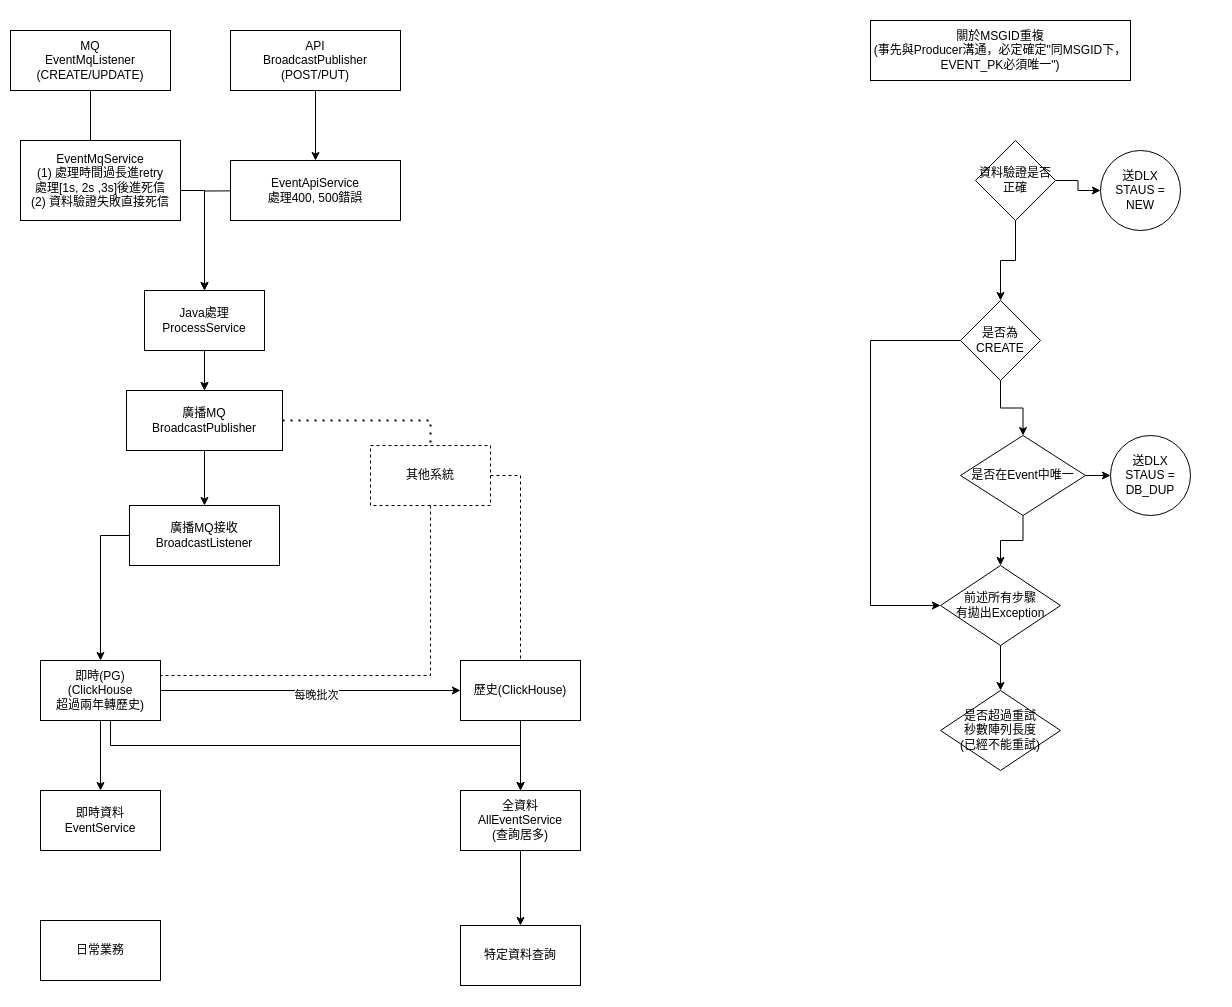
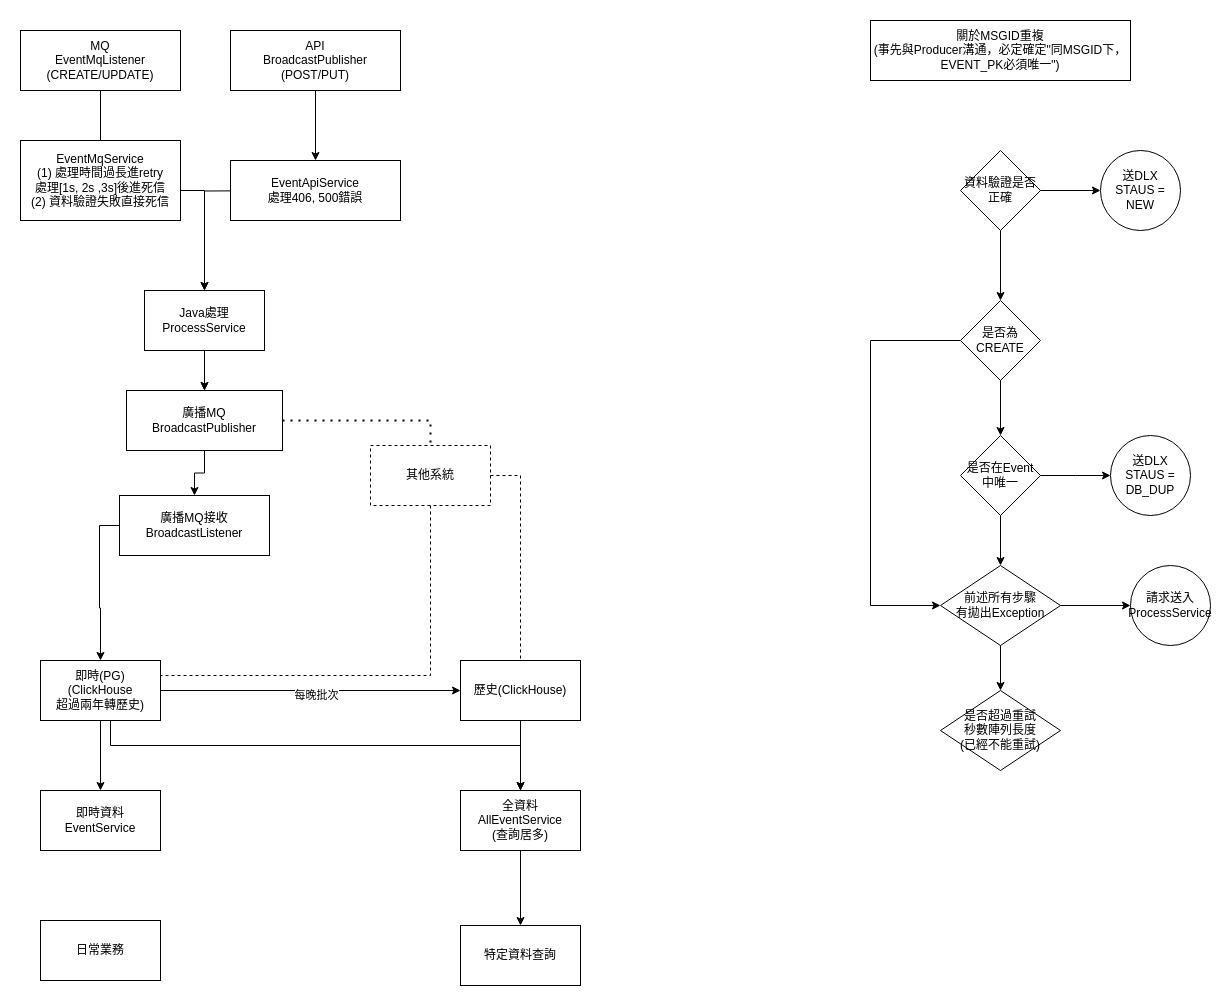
node "MQ EventMqListener (CREATE/UPDATE)": moved (91, 61) -> (101, 61)
node "資料驗證是否正確": moved (1016, 181) -> (1001, 191)
node "EventApiService 處理400, 500錯誤": label "EventApiService 處理400, 500錯誤" -> "EventApiService 處理406, 500錯誤"
node "是否在Event中唯一": size 125x80 -> 80x80
node "廣播MQ接收 BroadcastListener": moved (205, 536) -> (195, 526)
edge "前述所有步驟 有拋出Exception" -> "請求送入ProcessService": added
node "請求送入ProcessService": added
